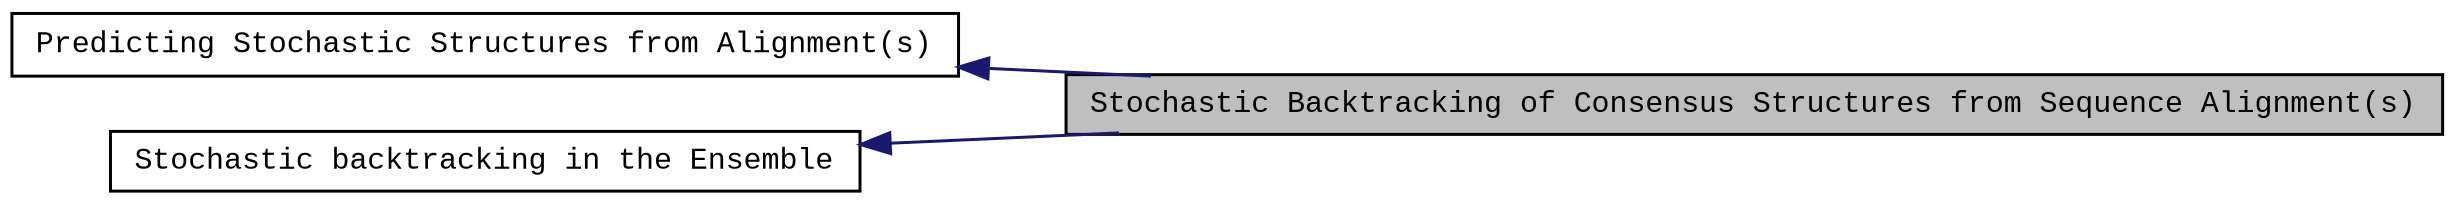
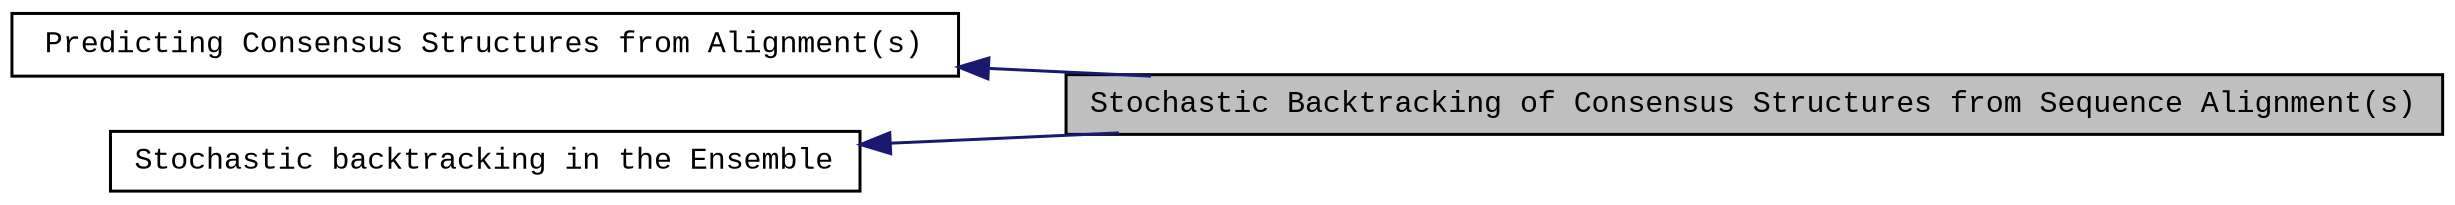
node "Predicting Stochastic Structures from Alignment(s)": label "Predicting Stochastic Structures from Alignment(s)" -> "Predicting Consensus Structures from Alignment(s)"
